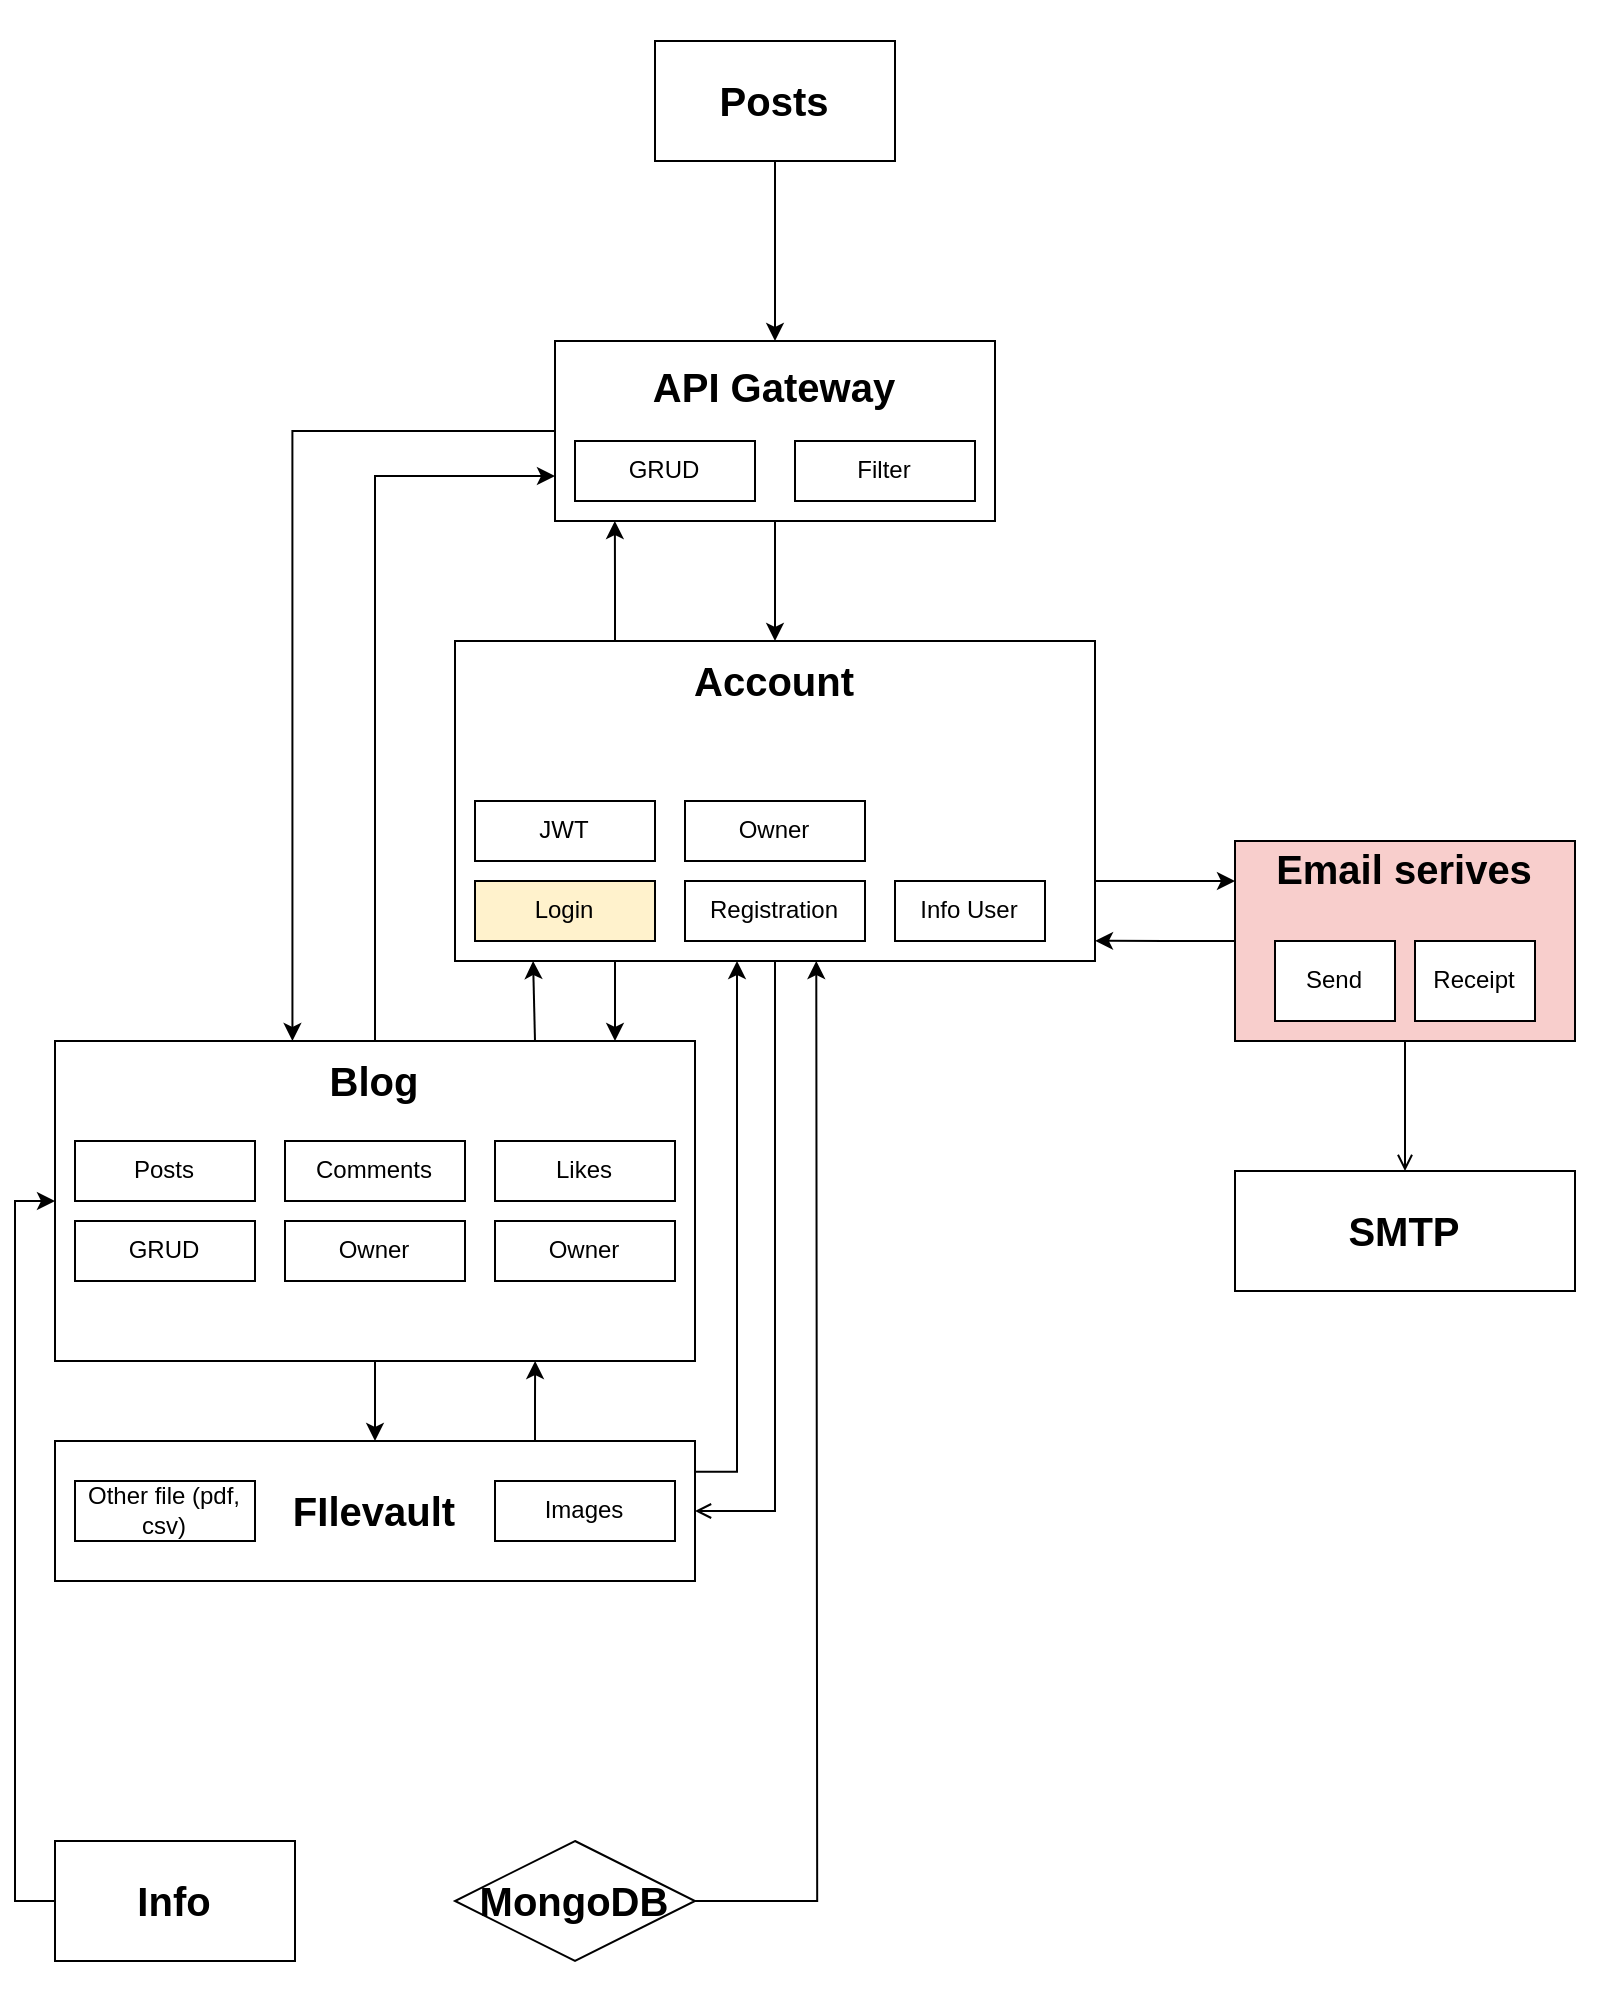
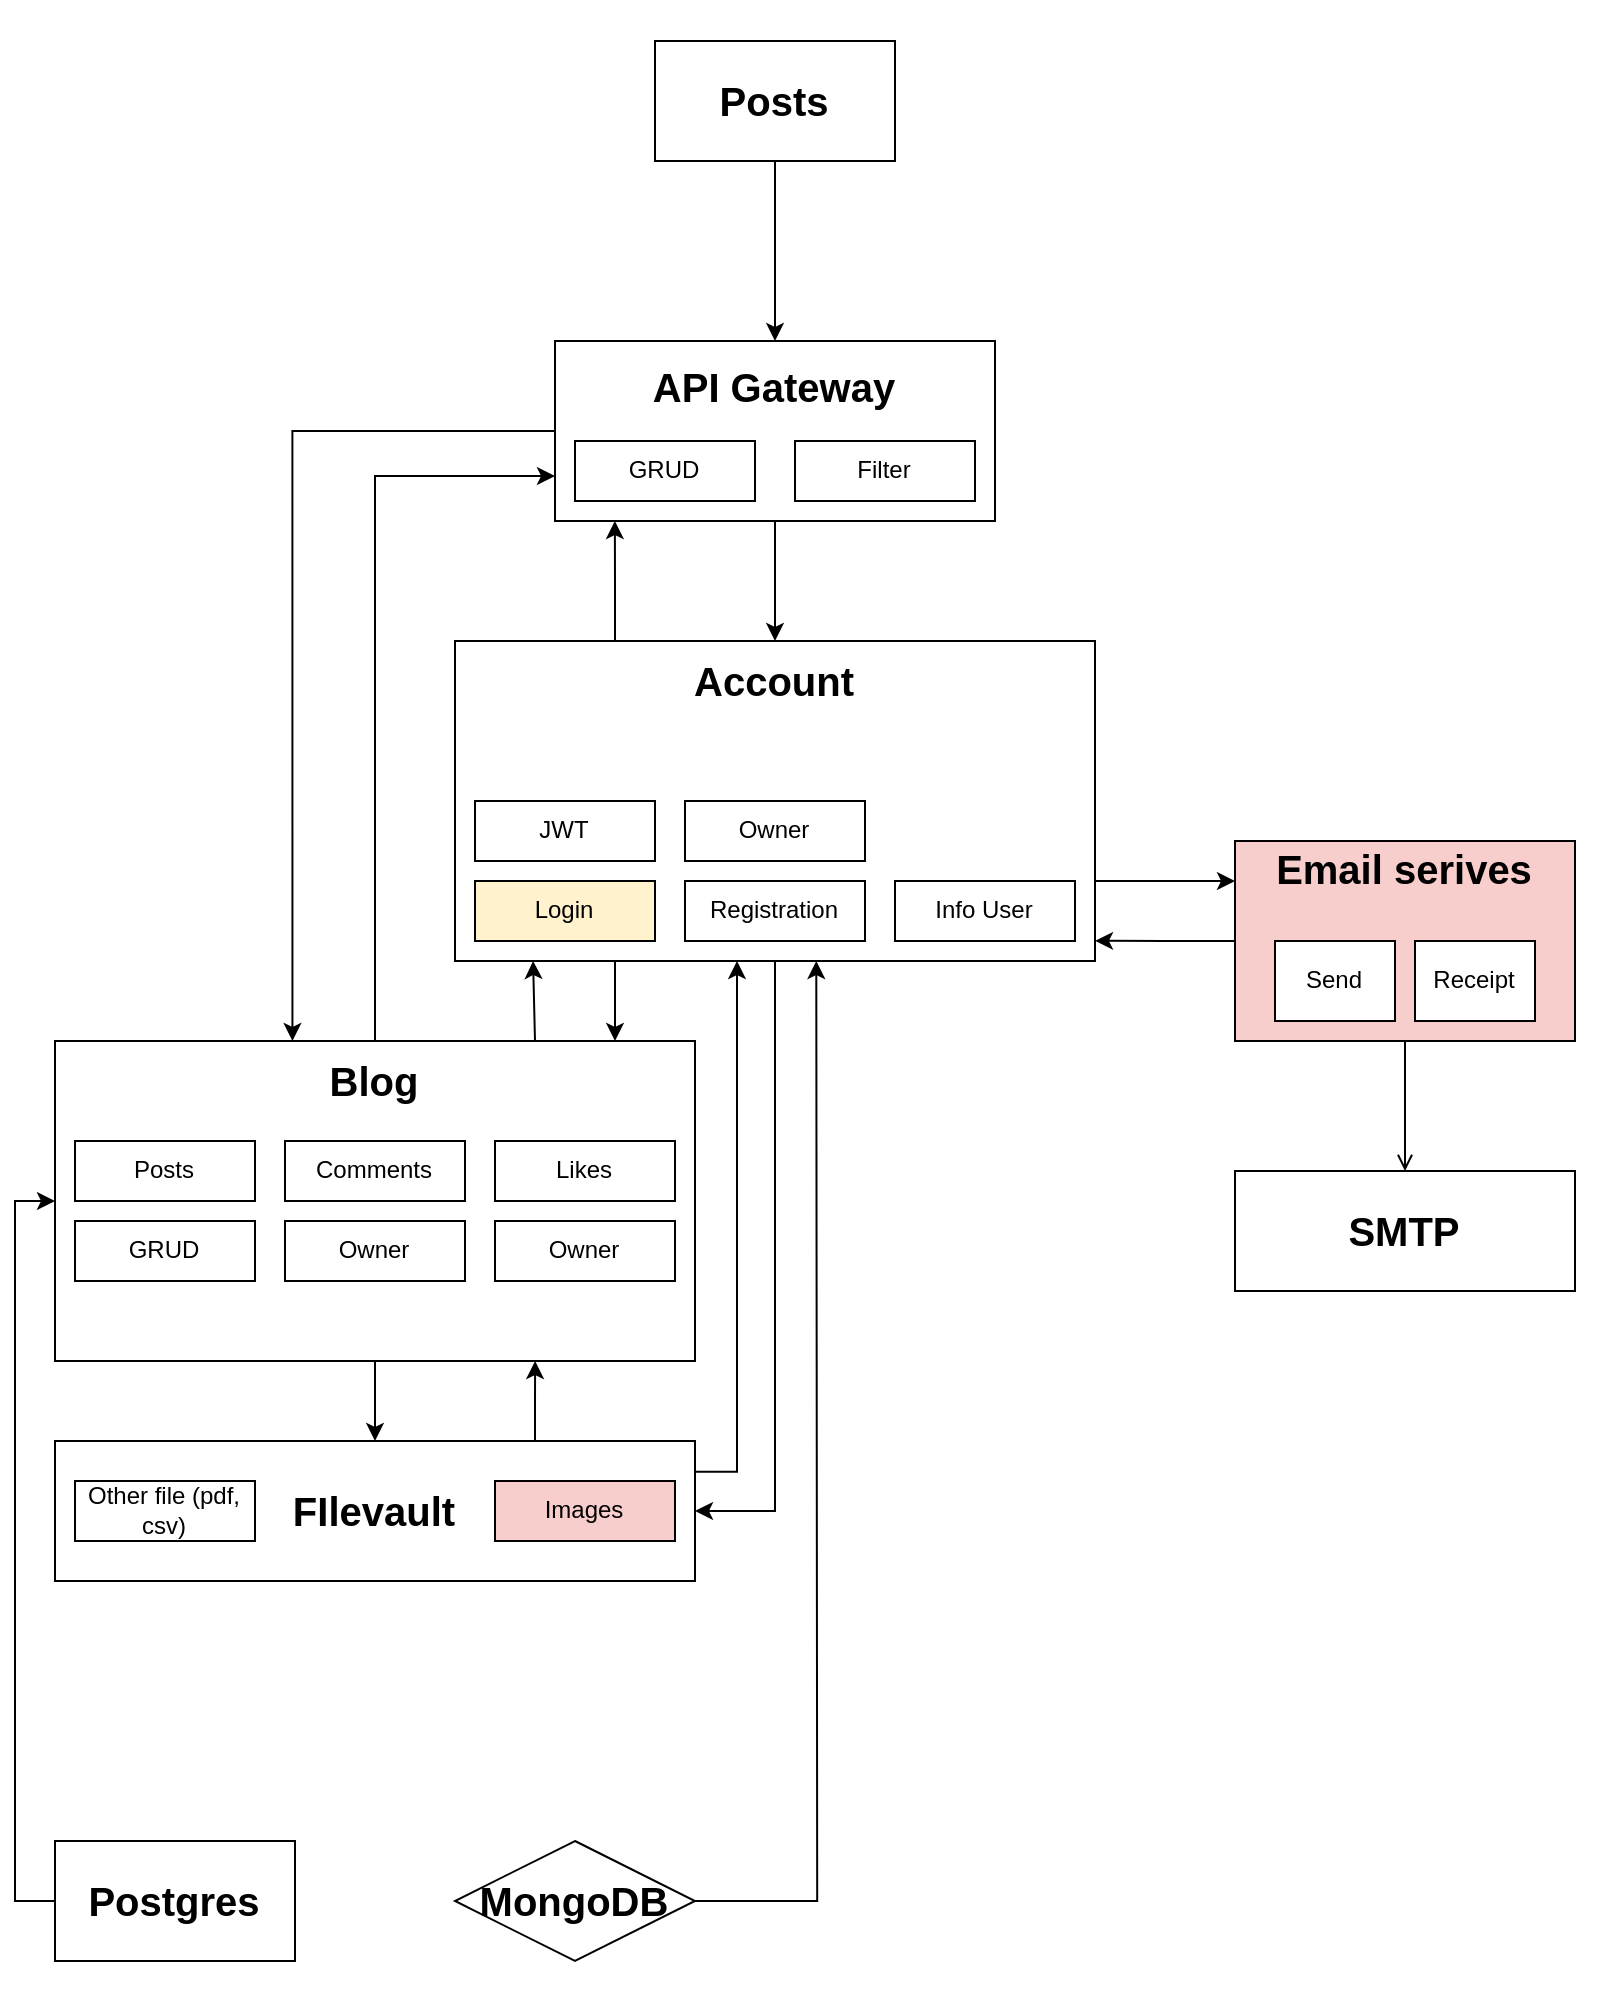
node "Info User": size 150x60 -> 180x60
node "Images": fillcolor #ffffff -> #f8cecc
edge "Registration" -> "FIlevault": arrowhead open -> classic
node "Info": label "Info" -> "Postgres"
